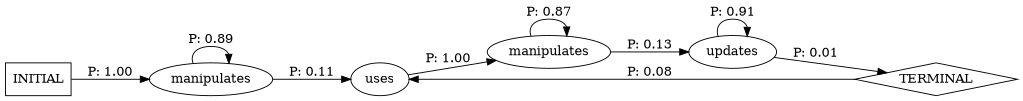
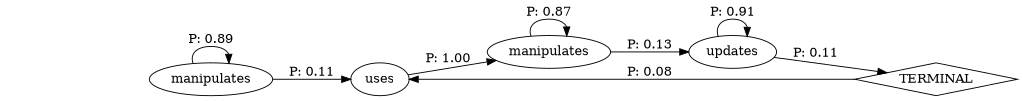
edge "updates" -> "TERMINAL": label "P: 0.01" -> "P: 0.11"
node "INITIAL": removed
